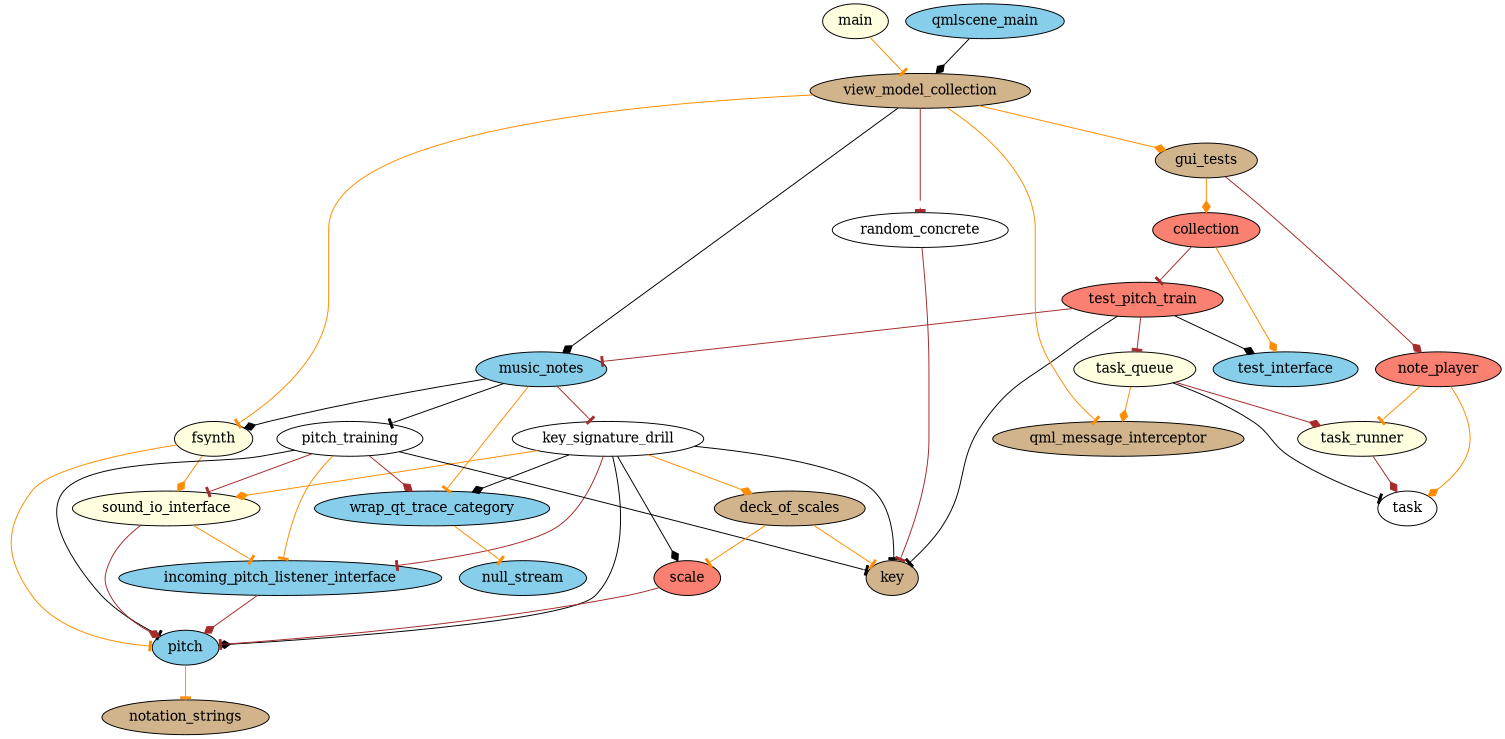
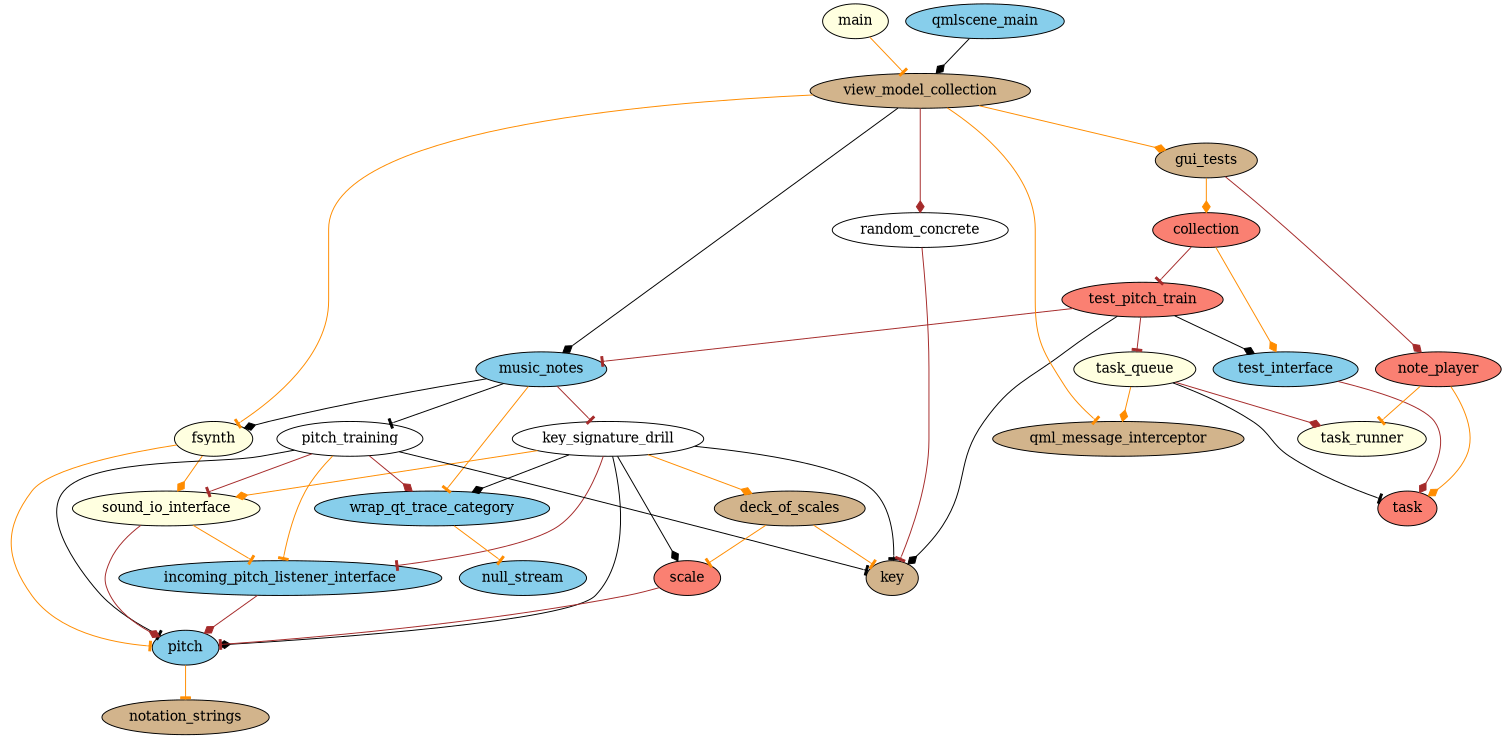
edge "view_model_collection" -> "random_concrete": arrowhead tee -> diamond
edge "test_pitch_train" -> "key": arrowhead tee -> diamond
edge "task_runner" -> "task": now "test_interface" -> "task"
node "task": fillcolor white -> salmon
